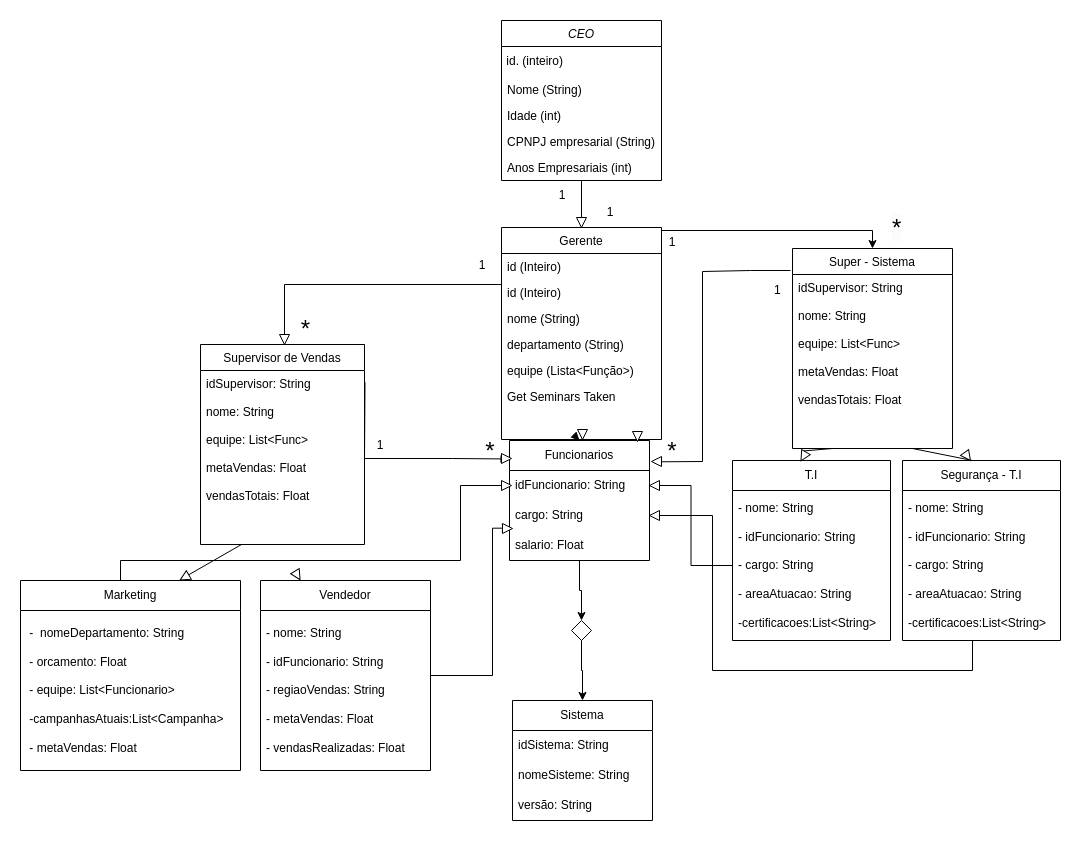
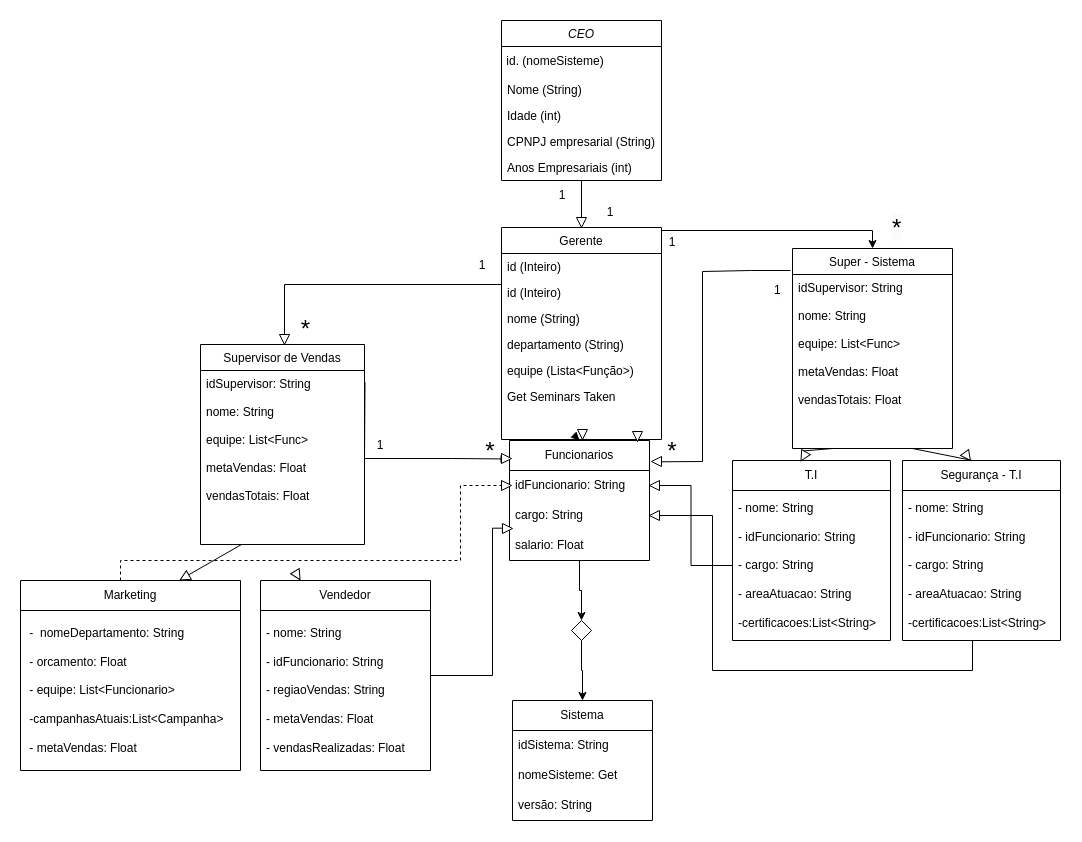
node "id. (inteiro)": label "id. (inteiro)" -> "id. (nomeSisteme)"
edge "Marketing" -> "idFuncionario: String": style solid -> dashed
node "nomeSisteme: String": label "nomeSisteme: String" -> "nomeSisteme: Get"
